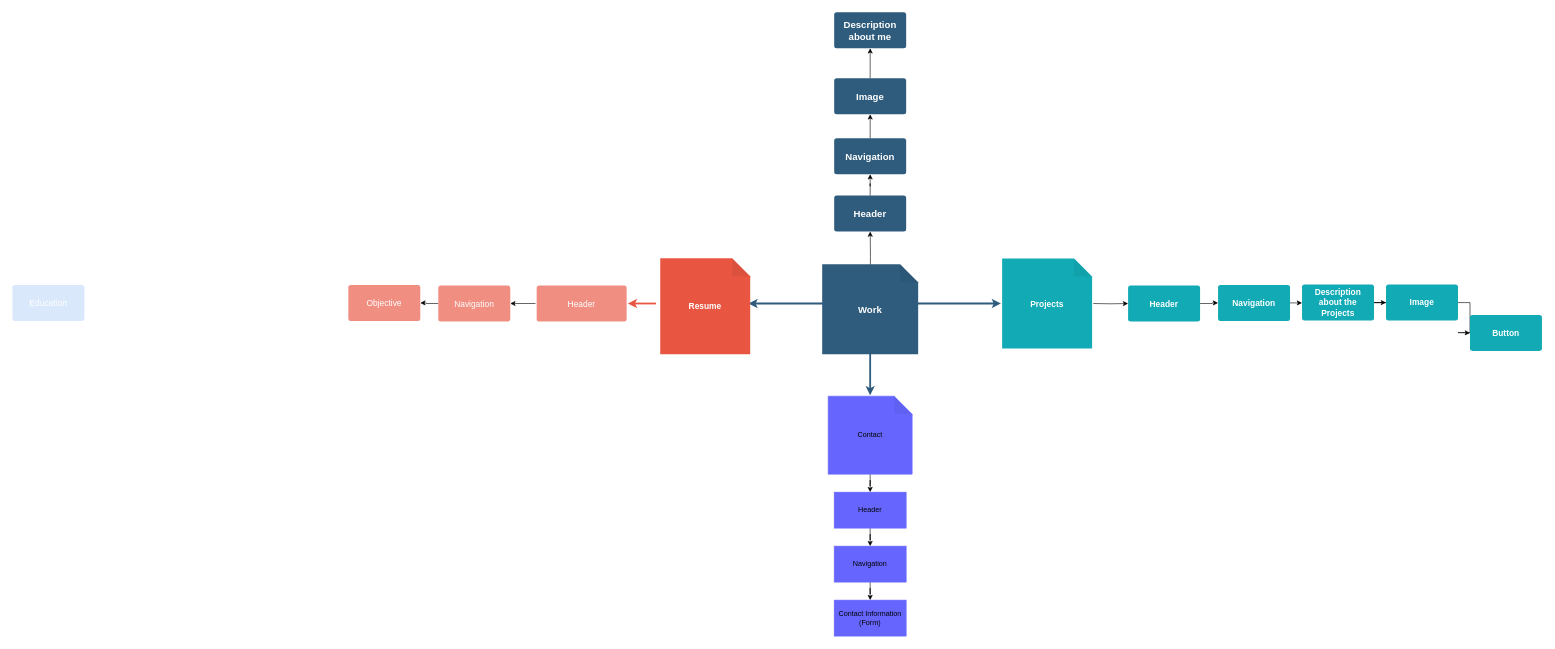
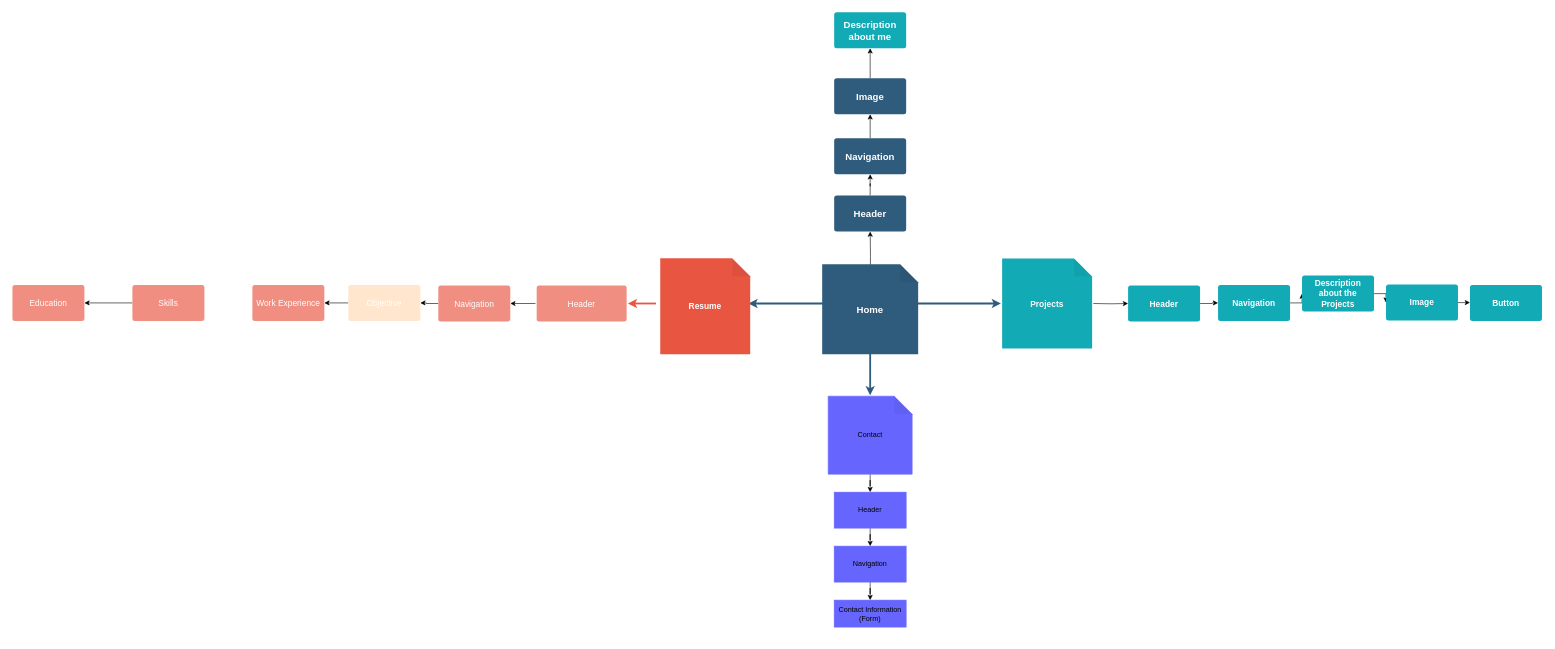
node "Description about me": fillcolor #2f5b7c -> #12aab5
node "Education": fillcolor #dae8fc -> #f08e81
edge "Skills" -> "Education": added
node "Skills": added
node "Work Experience": added
edge "Objective" -> "Work Experience": added
node "Objective": fillcolor #f08e81 -> #ffe6cc
node "Description about the Projects": moved (1338, 303) -> (1338, 294)
node "Work": label "Work" -> "Home"
node "Button": moved (1506, 333) -> (1506, 303)
node "Contact Information (Form)": size 72x36 -> 72x27
